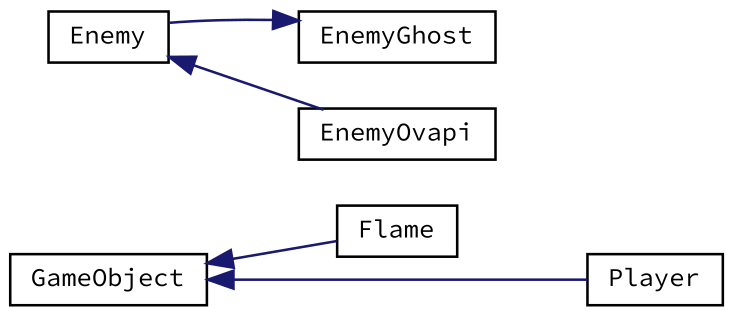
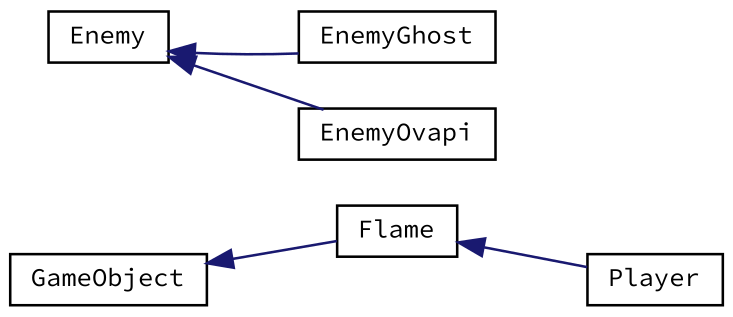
edge "Enemy" -> "EnemyGhost": reversed
edge "Player" -> "GameObject": now "Player" -> "Flame"
